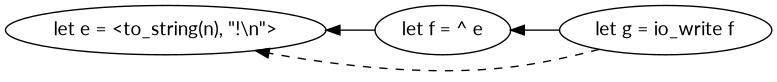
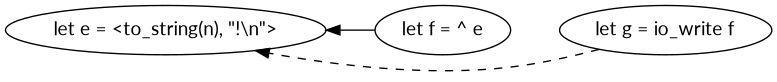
edge "let g = io_write f" -> "let f = ^ e": removed
